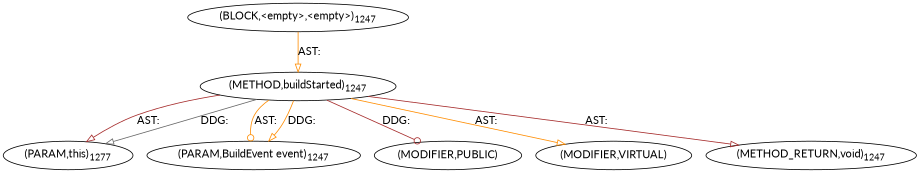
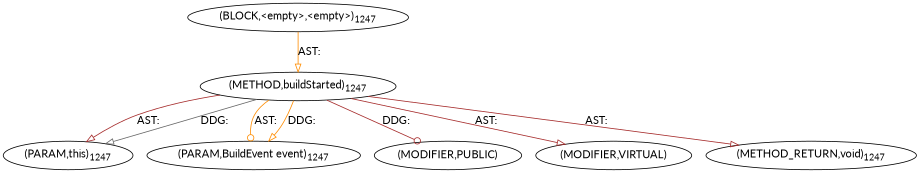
edge "(METHOD,buildStarted)" -> "(MODIFIER,VIRTUAL)": color darkorange -> brown
node "(PARAM,this)": text "1277" -> "1247"
